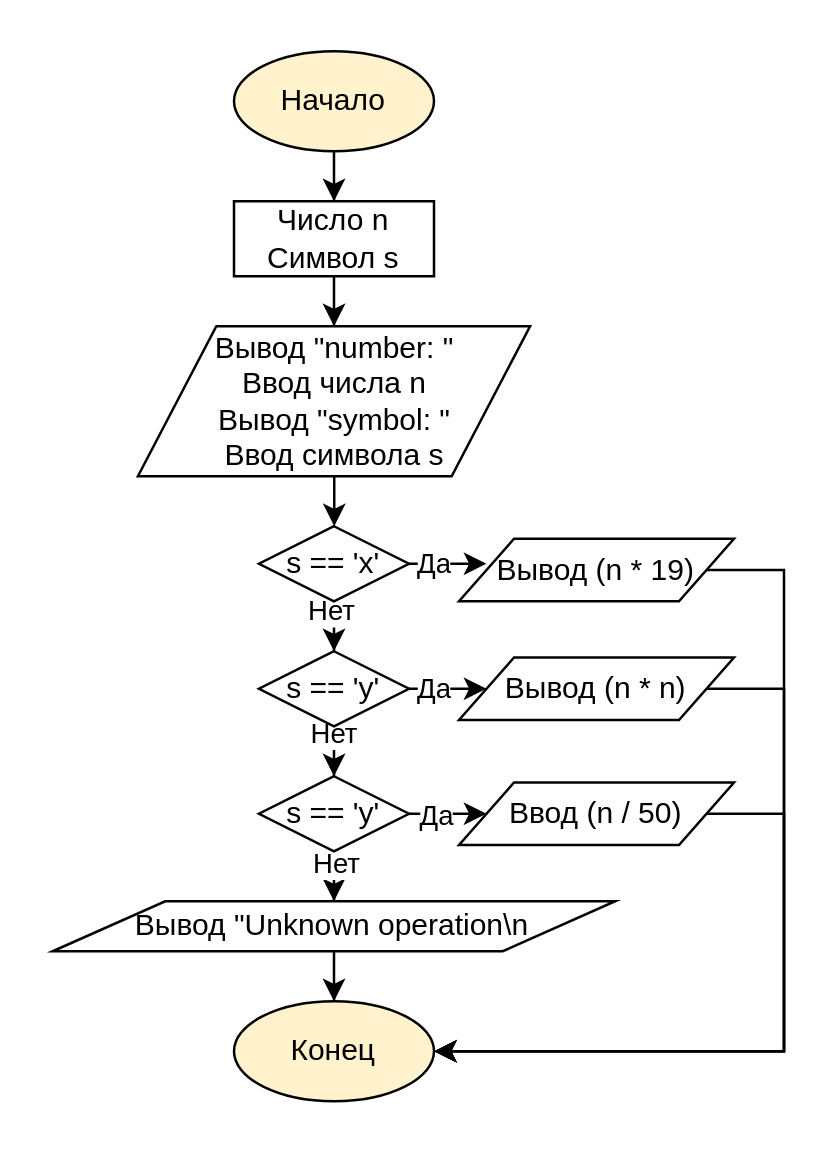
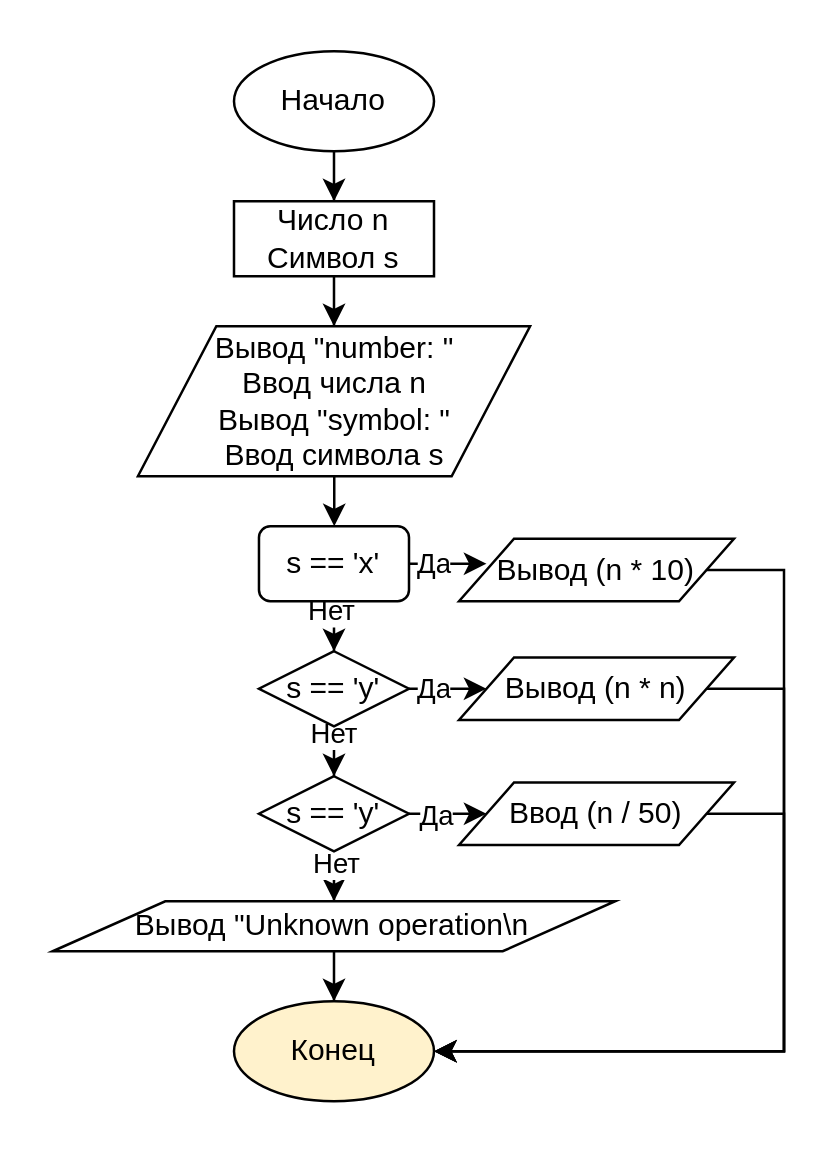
node "Начало": fillcolor #fff2cc -> #ffffff
node "s == 'x'": shape diamond -> rounded rectangle
node "Вывод (n * 19)": label "Вывод (n * 19)" -> "Вывод (n * 10)"
